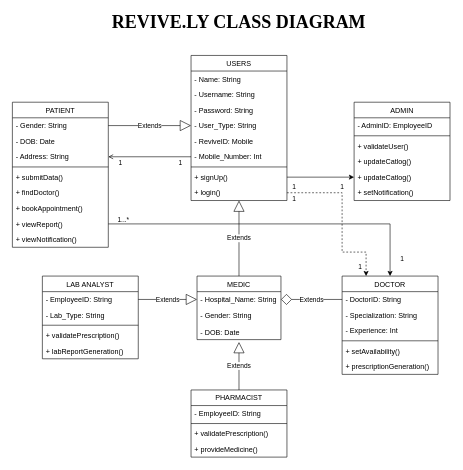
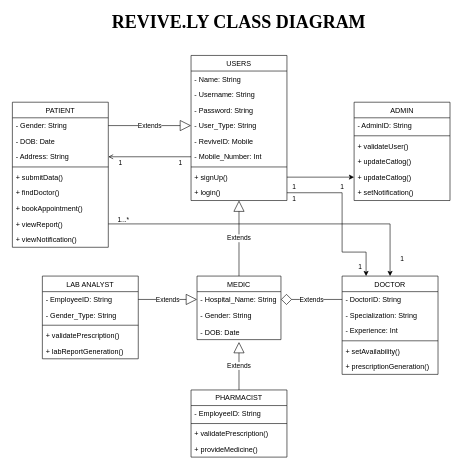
node "- AdminID: EmployeeID": label "- AdminID: EmployeeID" -> "- AdminID: String"
edge "+ login()" -> "DOCTOR": style dashed -> solid
node "- Lab_Type: String": label "- Lab_Type: String" -> "- Gender_Type: String"
